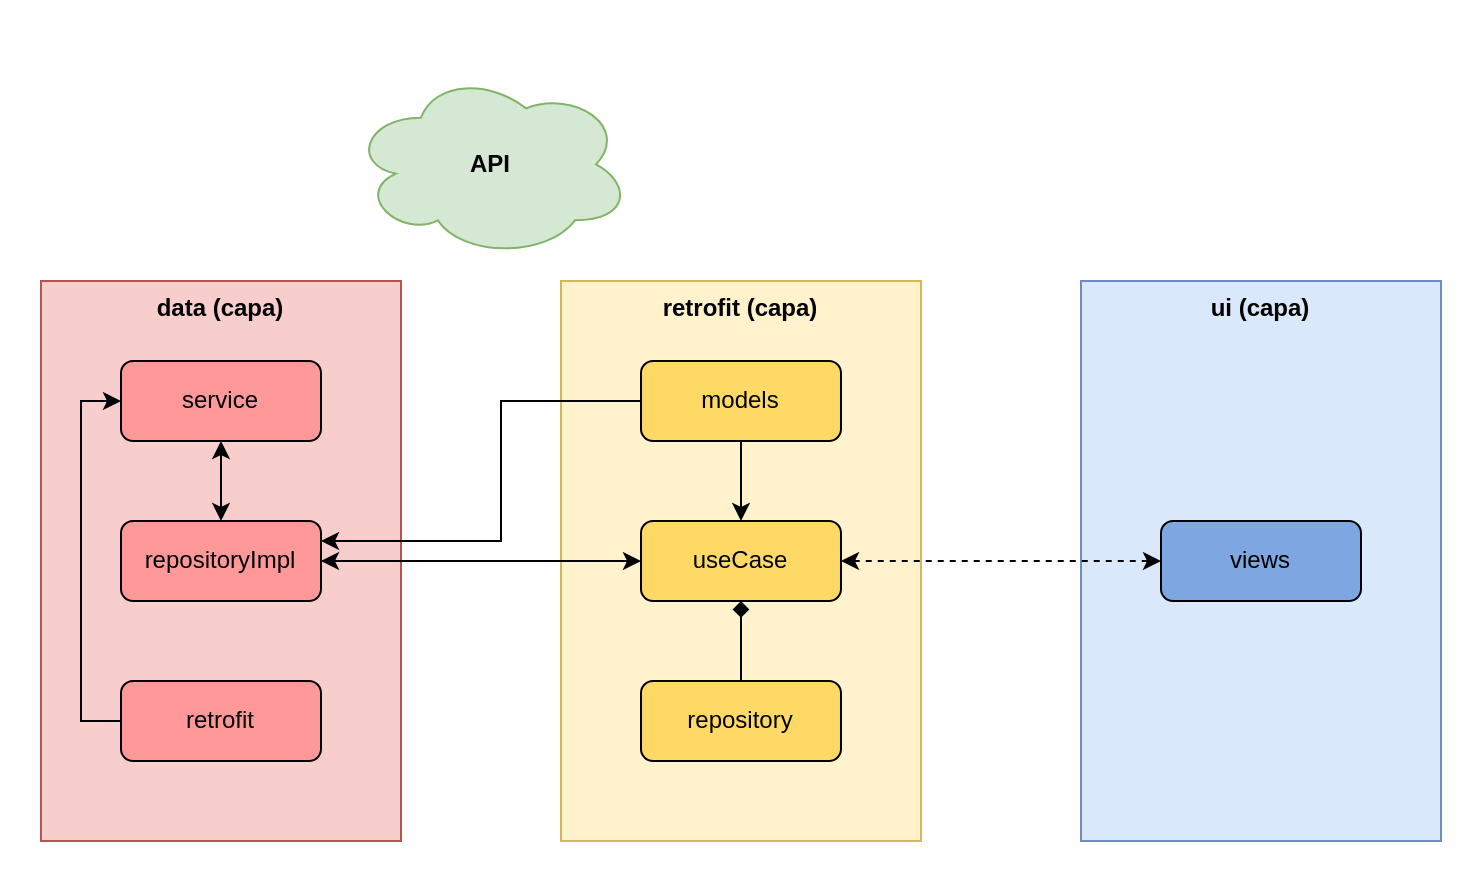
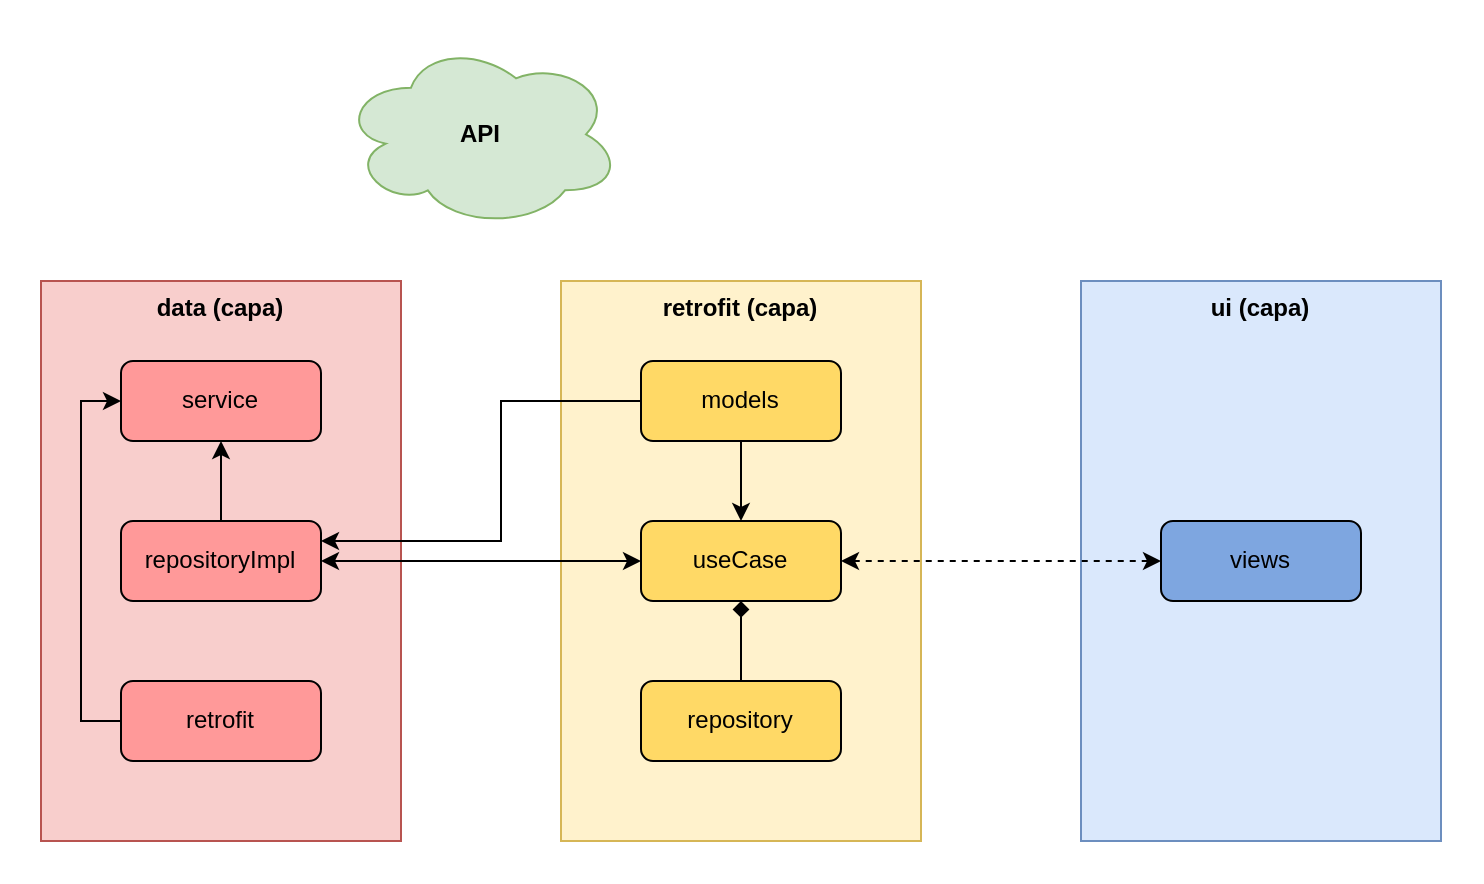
node "API": moved (491, 164) -> (481, 134)
edge "service" -- "repositoryImpl": arrowhead classic -> none
